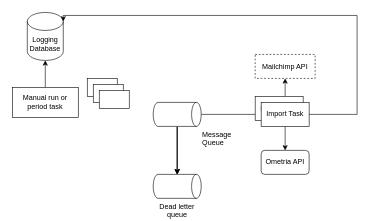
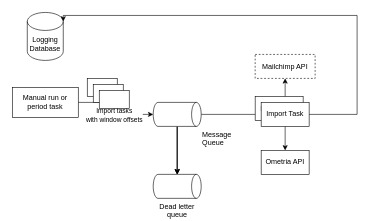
edge "Manual run or period task" -> "Logging Database": removed
edge "Manual run or period task" -> "Message Queue": added, label "Import tasks with window offsets"
node "Ometria API": shape rounded rectangle -> rectangle
